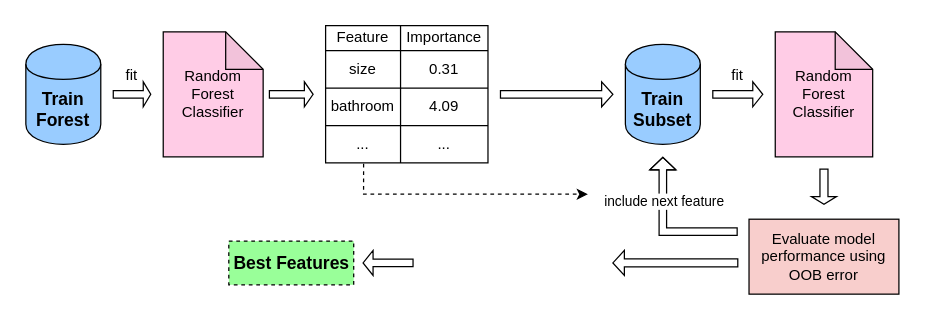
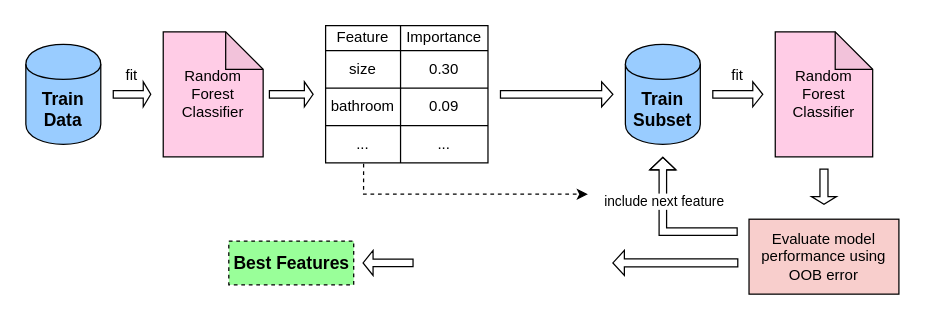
node "0.31": label "0.31" -> "0.30"
node "4.09": label "4.09" -> "0.09"
node "Train Forest": label "Train Forest" -> "Train Data"
